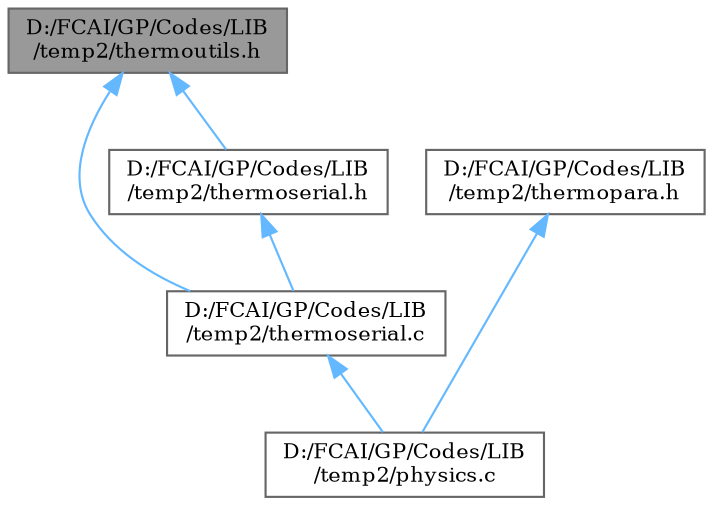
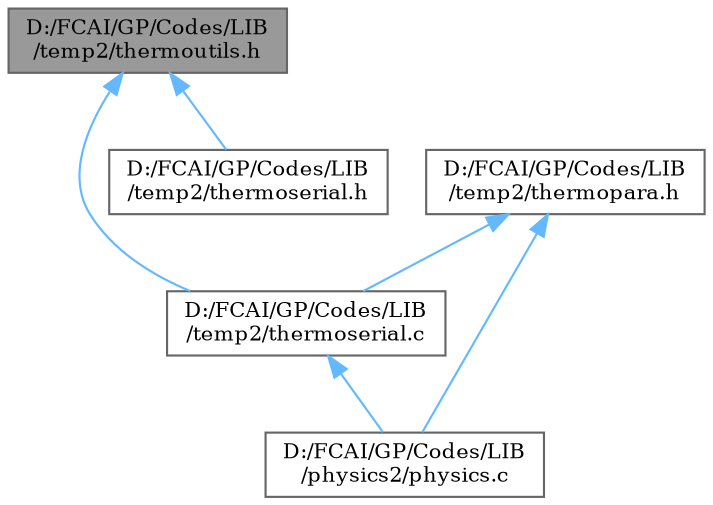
edge "D:/FCAI/GP/Codes/LIB /temp2/thermoserial.c" -> "D:/FCAI/GP/Codes/LIB /temp2/thermoserial.h": now "D:/FCAI/GP/Codes/LIB /temp2/thermoserial.c" -> "D:/FCAI/GP/Codes/LIB /temp2/thermopara.h"
node "D:/FCAI/GP/Codes/LIB /temp2/physics.c": label "D:/FCAI/GP/Codes/LIB /temp2/physics.c" -> "D:/FCAI/GP/Codes/LIB /physics2/physics.c"
